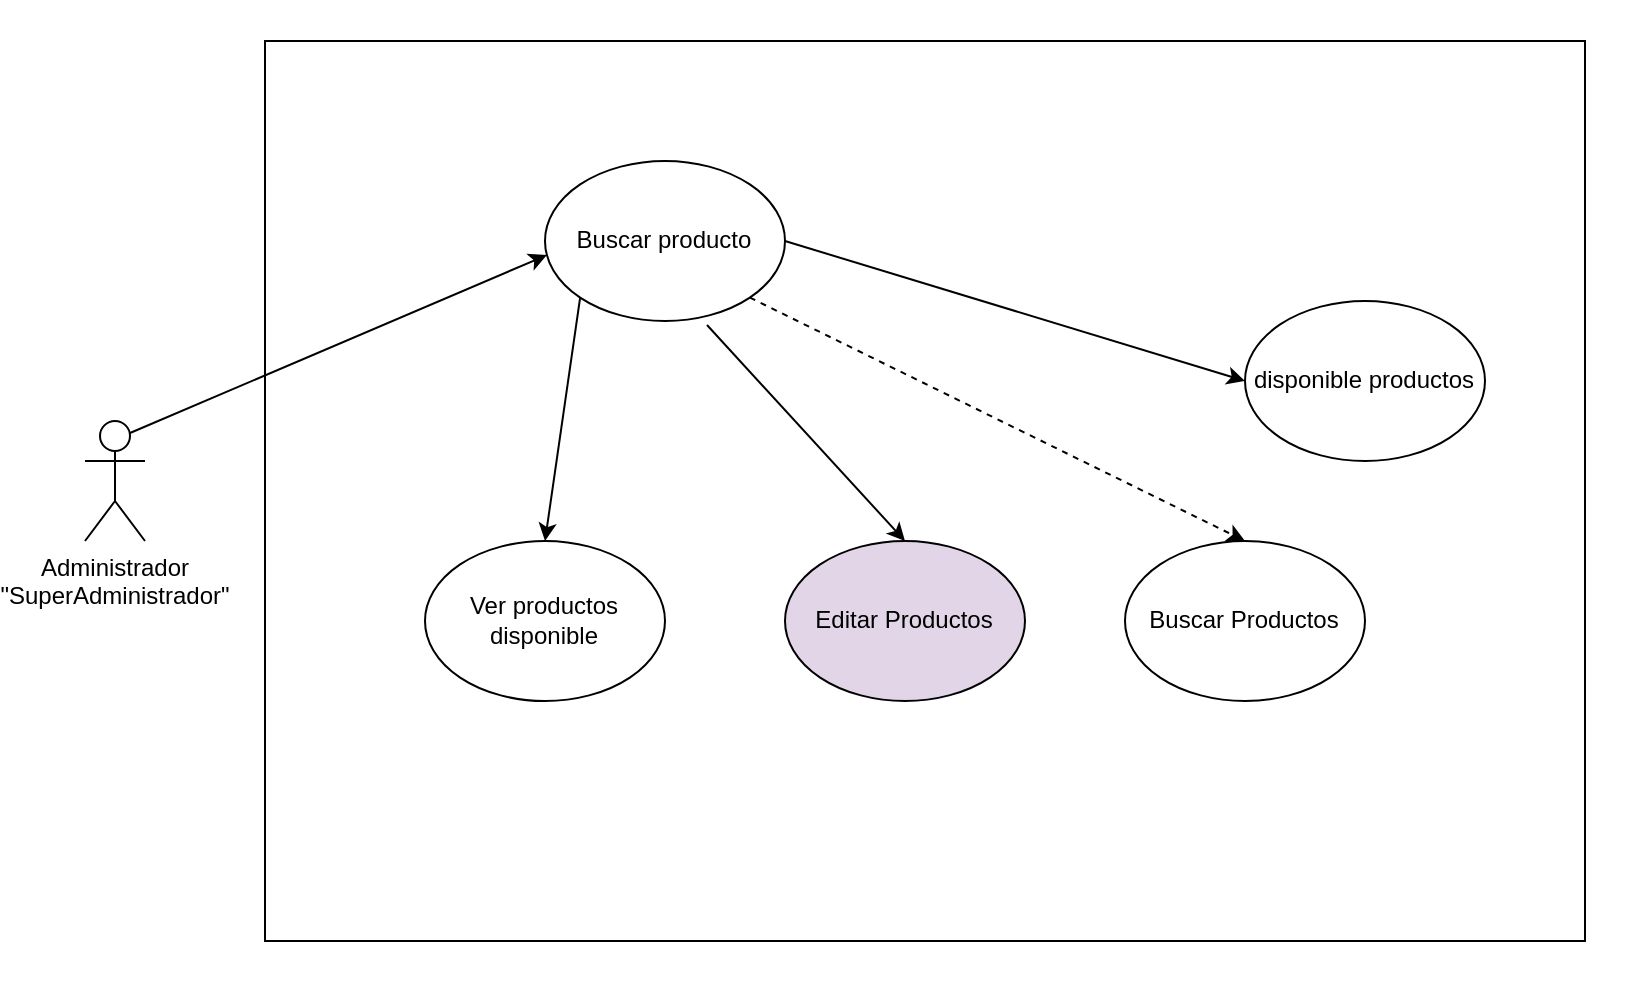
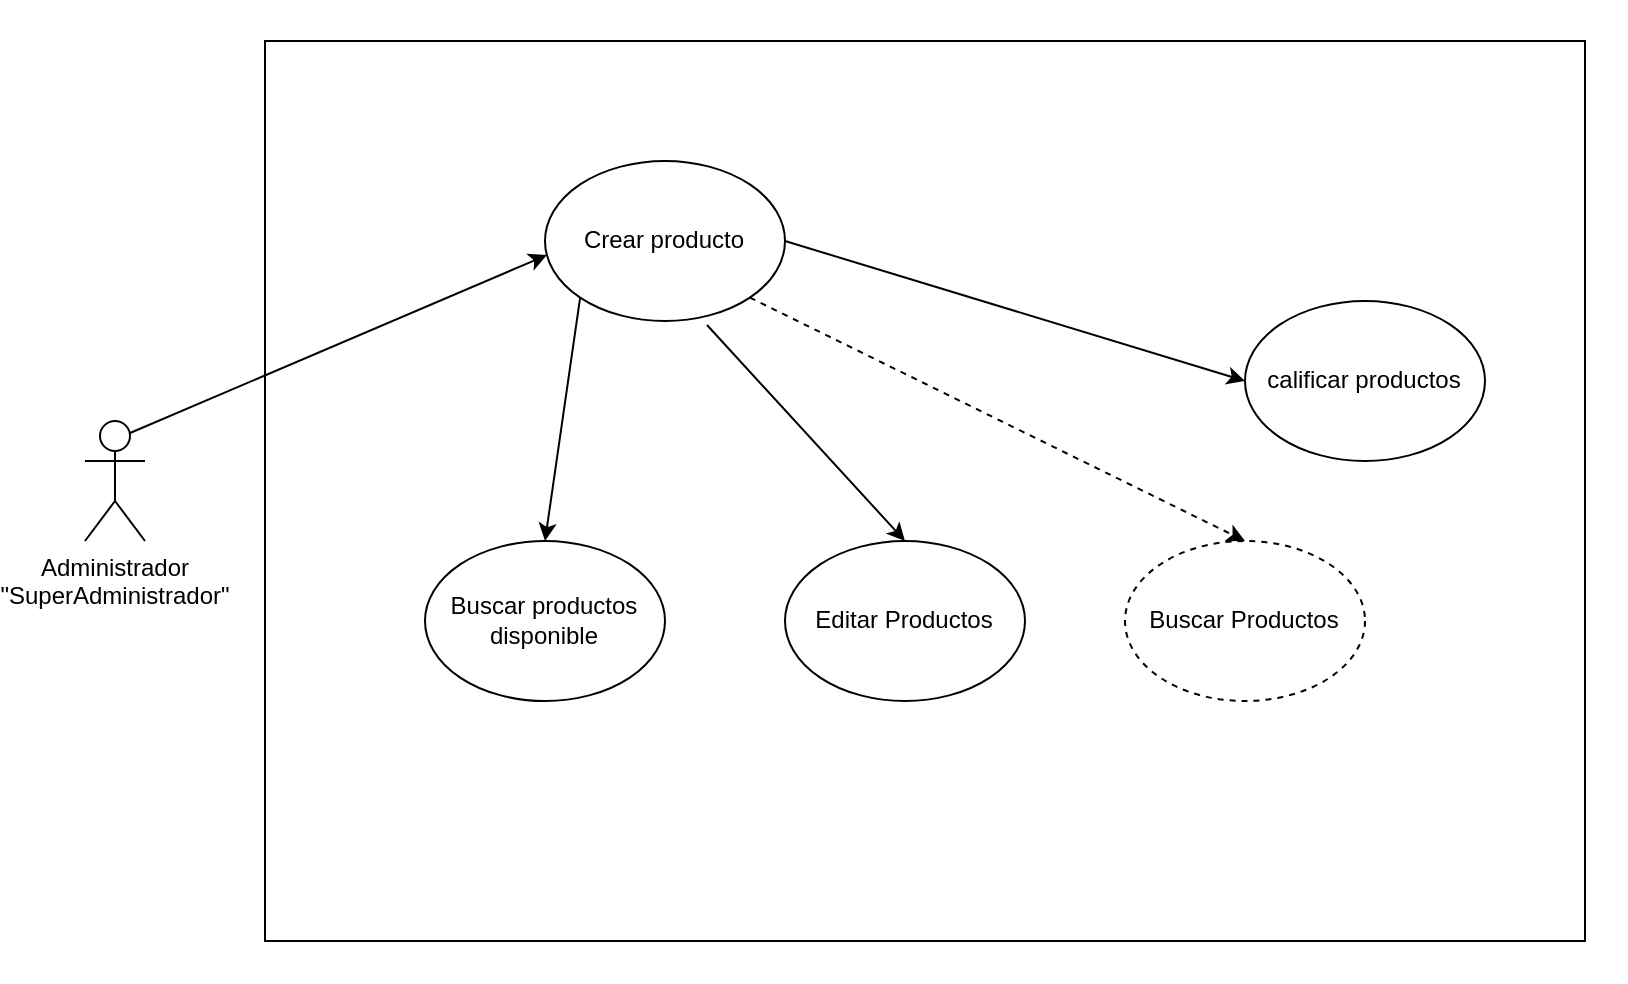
node "Buscar producto": label "Buscar producto" -> "Crear producto"
node "disponible productos": label "disponible productos" -> "calificar productos"
node "Ver productos disponible": label "Ver productos disponible" -> "Buscar productos disponible"
node "Editar Productos": fillcolor #e1d5e7 -> #ffffff
node "Buscar Productos": style solid -> dashed
